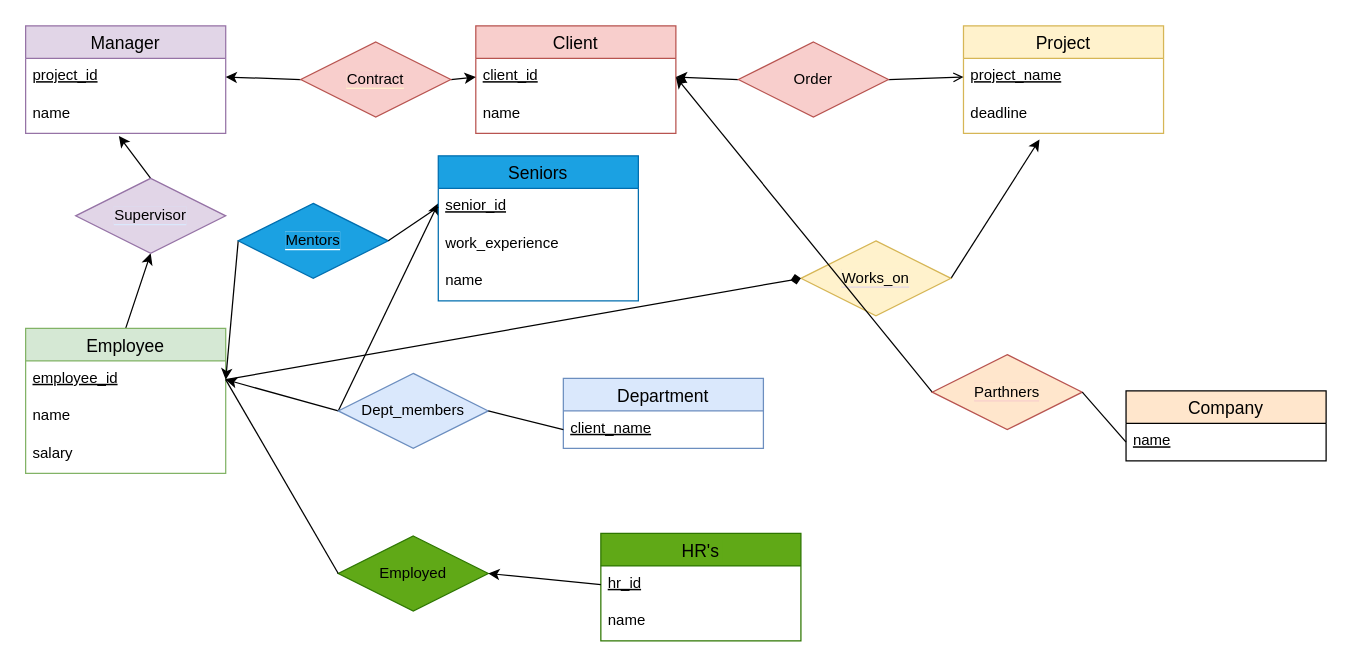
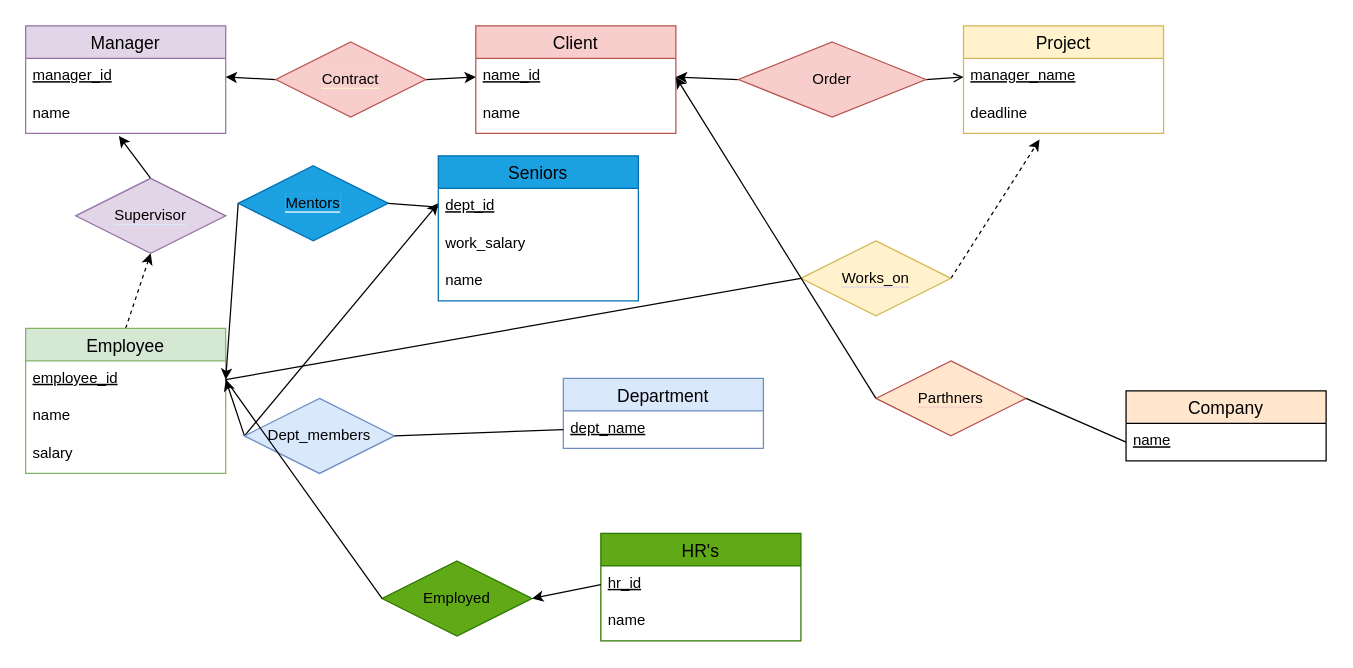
node "project_id": label "project_id" -> "manager_id"
node "client_id": label "client_id" -> "name_id"
node "project_name": label "project_name" -> "manager_name"
node "Contract": moved (376, 79) -> (351, 79)
node "Order": size 150x75 -> 188x75
node "senior_id": label "senior_id" -> "dept_id"
edge "Works_on" -> "deadline": style solid -> dashed
node "Mentors": moved (313, 241) -> (313, 203)
node "work_experience": label "work_experience" -> "work_salary"
edge "employee_id" -> "Works_on": arrowhead diamond -> none
edge "Employee" -> "Supervisor": style solid -> dashed
node "Parthners": moved (1007, 392) -> (951, 398)
node "Dept_members": moved (413, 411) -> (319, 436)
node "client_name": label "client_name" -> "dept_name"
node "Employed": moved (413, 573) -> (457, 598)
